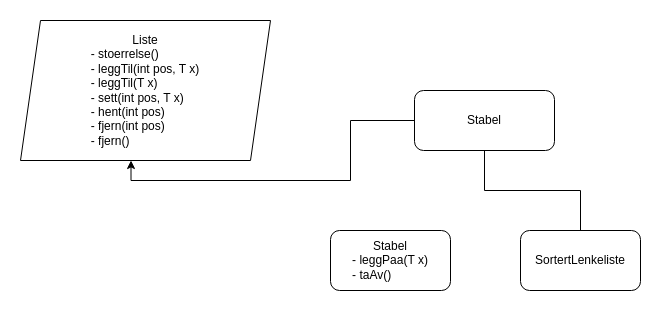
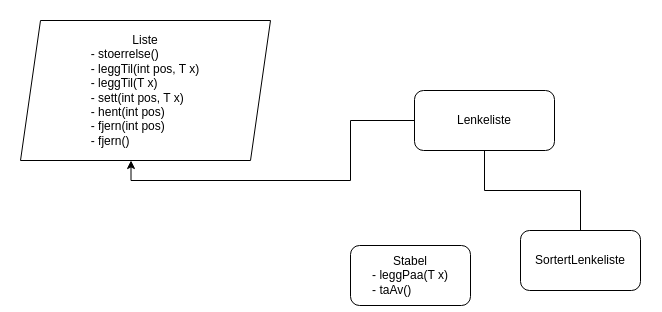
node "Stabel": label "Stabel" -> "Lenkeliste"
node "Stabel - leggPaa(T x) - taAv()": moved (391, 261) -> (411, 276)
